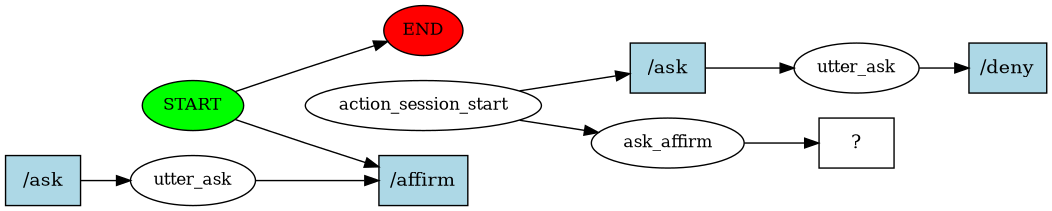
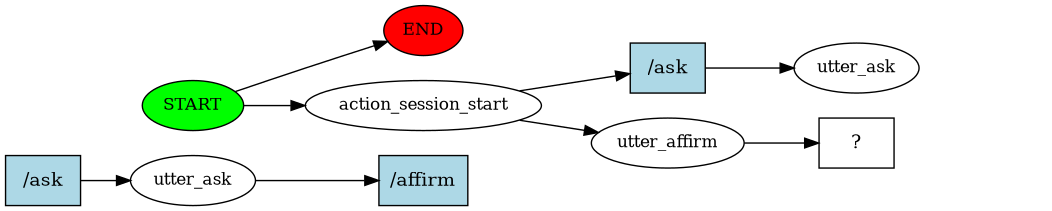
node "/deny": removed
edge "START" -> "/affirm": now "START" -> "action_session_start"
node "ask_affirm": label "ask_affirm" -> "utter_affirm"
